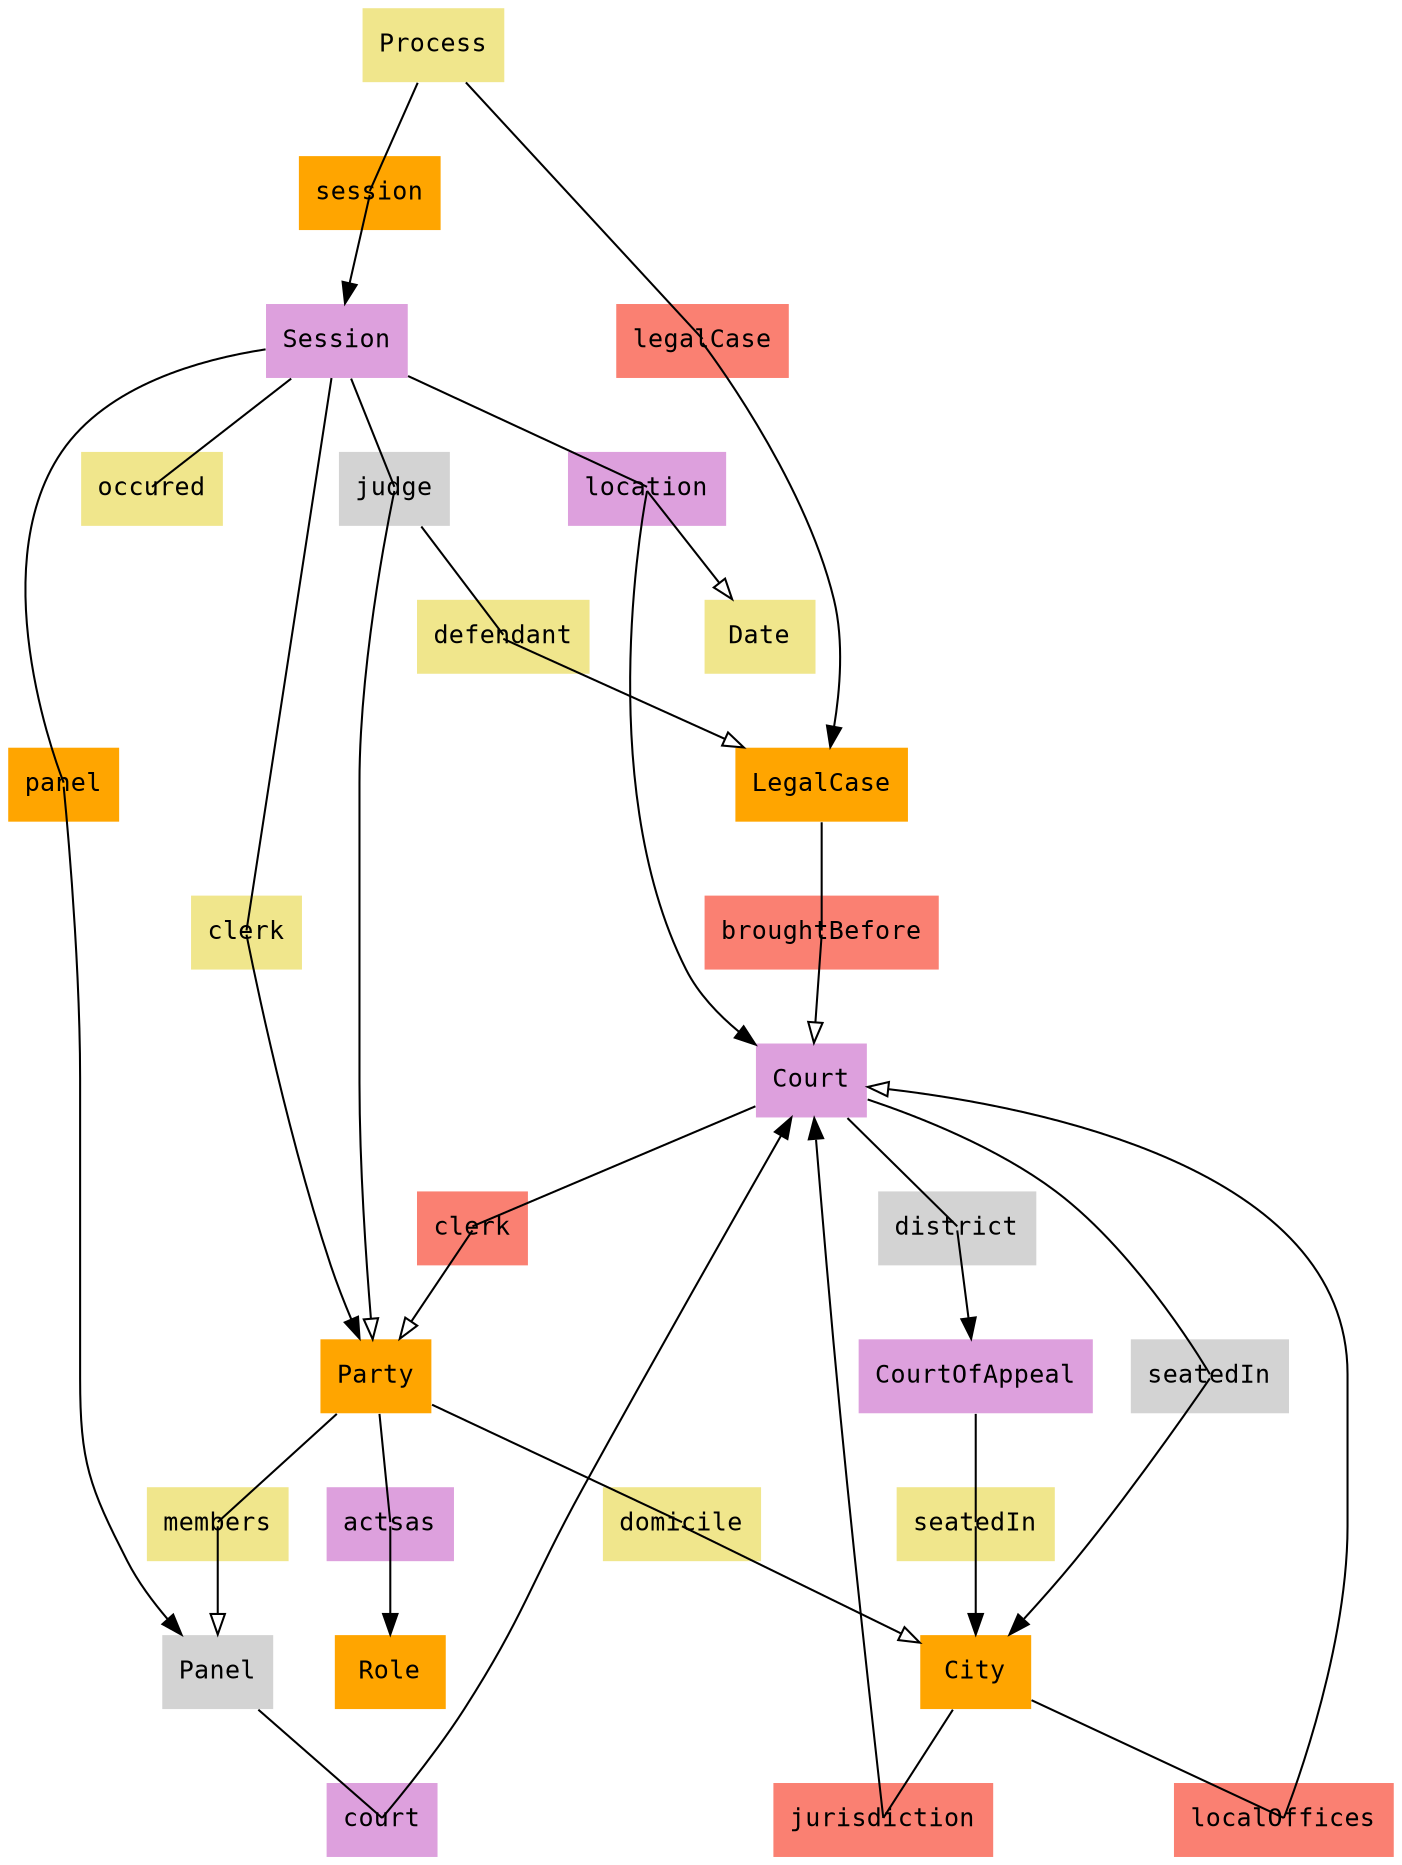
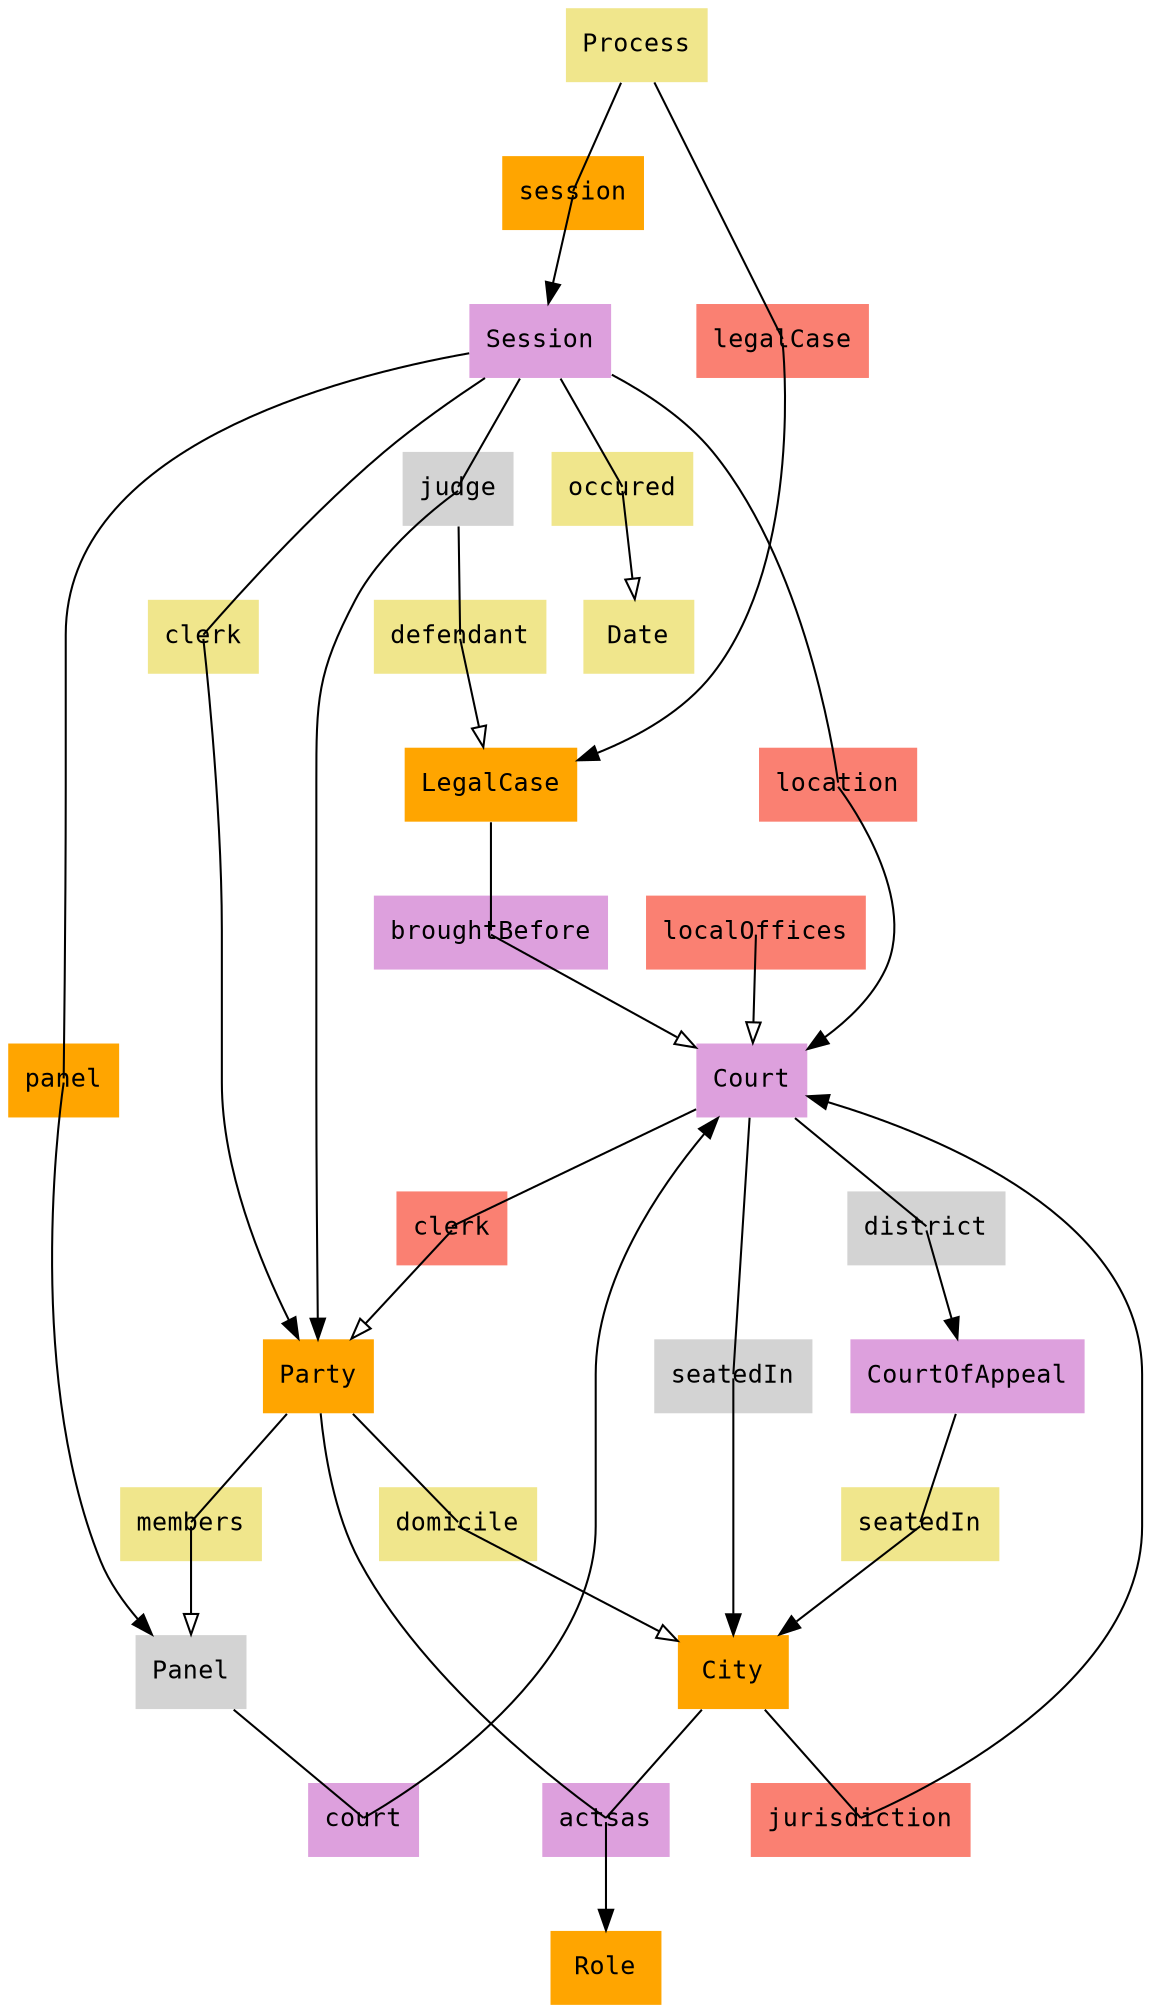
node "location": fillcolor plum -> salmon
edge "location" -> "Date": now "occured" -> "Date"
edge "judge" -> "Party": arrowhead onormal -> normal
node "broughtBefore": fillcolor salmon -> plum
edge "City" -- "localOffices": now "City" -- "actsas"
